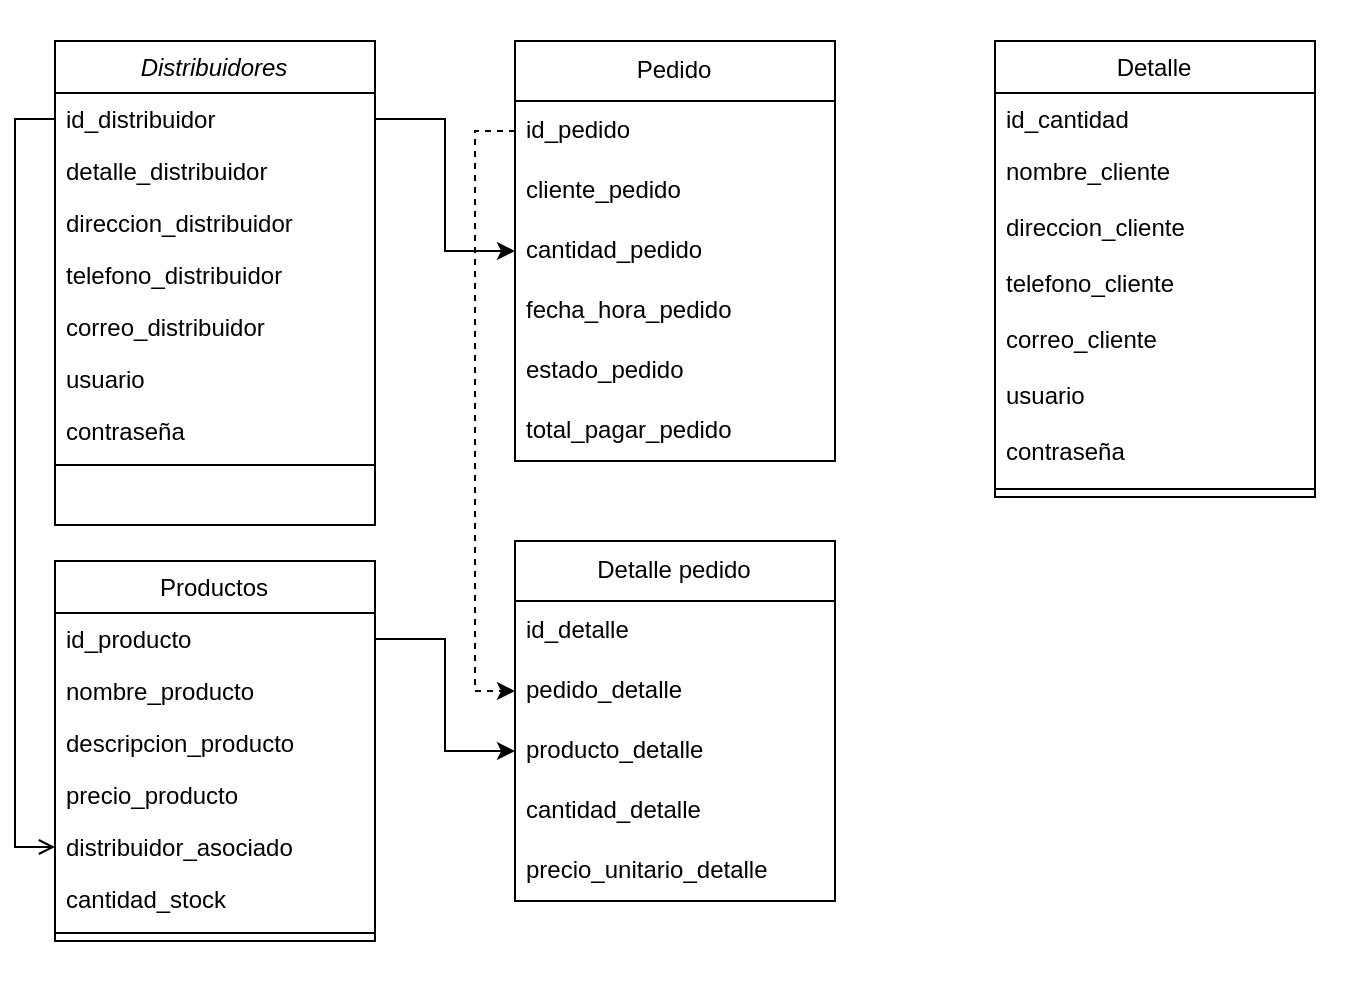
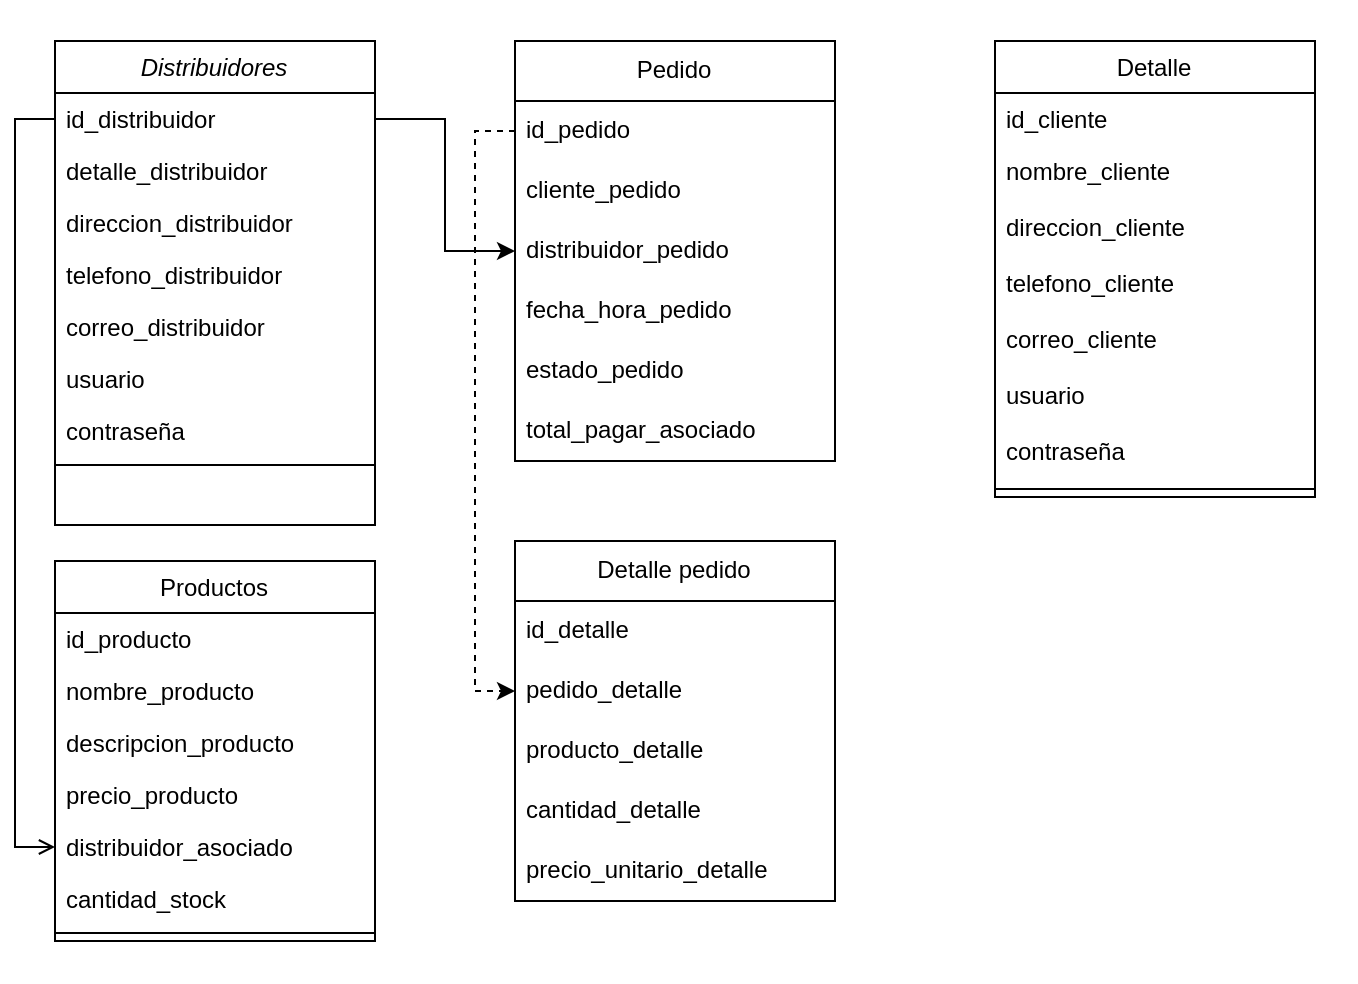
node "id_cantidad": label "id_cantidad" -> "id_cliente"
node "cantidad_pedido": label "cantidad_pedido" -> "distribuidor_pedido"
node "total_pagar_pedido": label "total_pagar_pedido" -> "total_pagar_asociado"
edge "id_producto" -> "producto_detalle": removed
